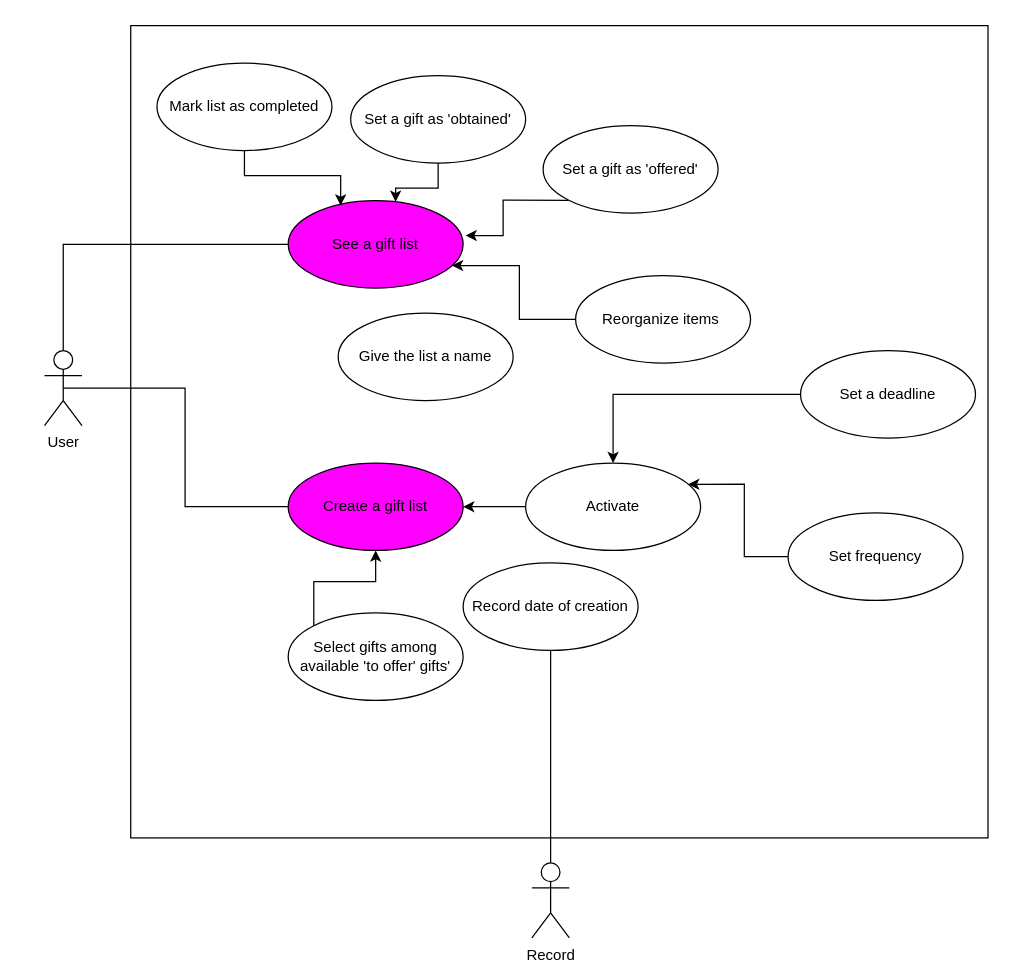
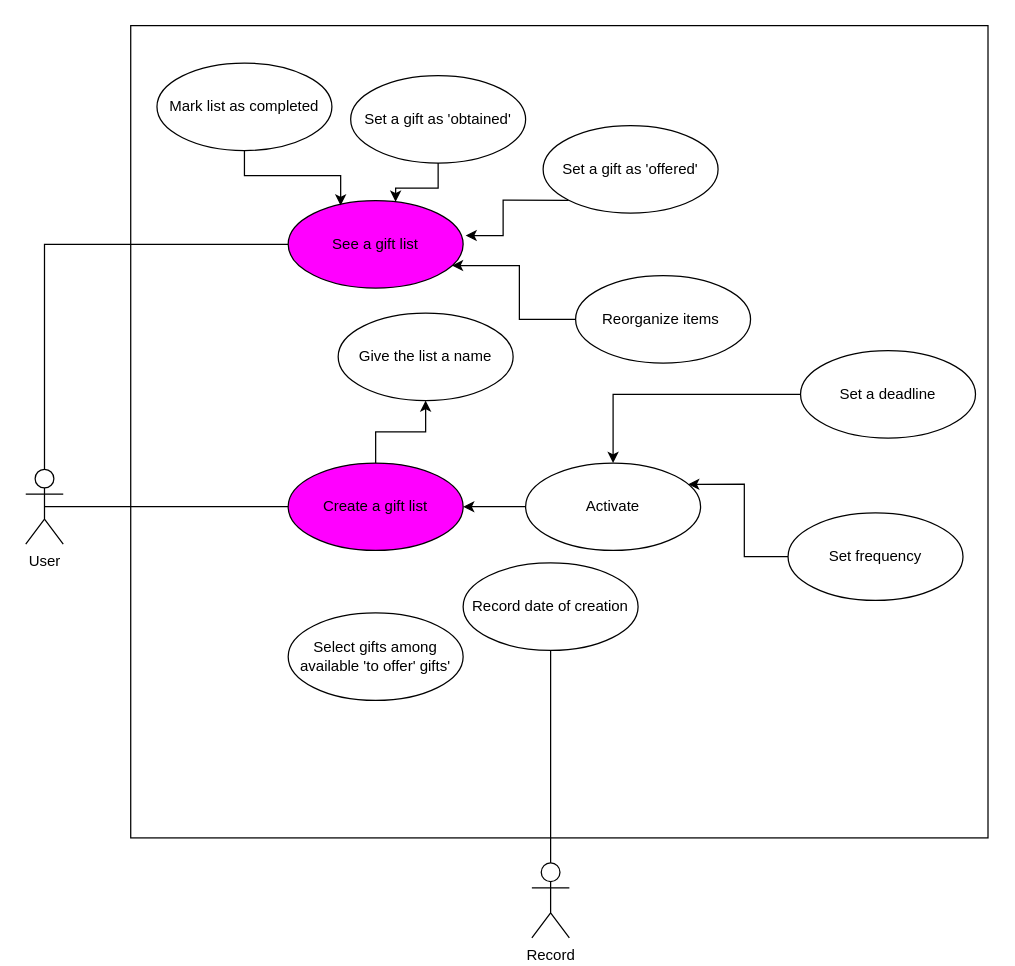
node "User": moved (63, 388) -> (44, 507)
edge "Create a gift list" -> "Give the list a name": added
edge "Select gifts among available 'to offer' gifts'" -> "Create a gift list": removed
